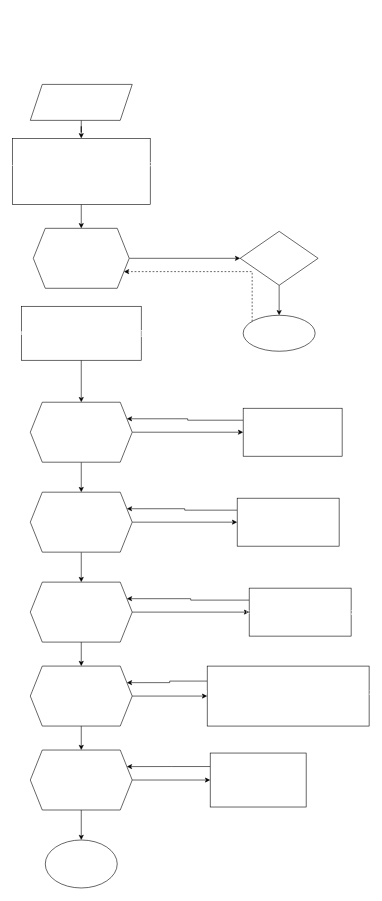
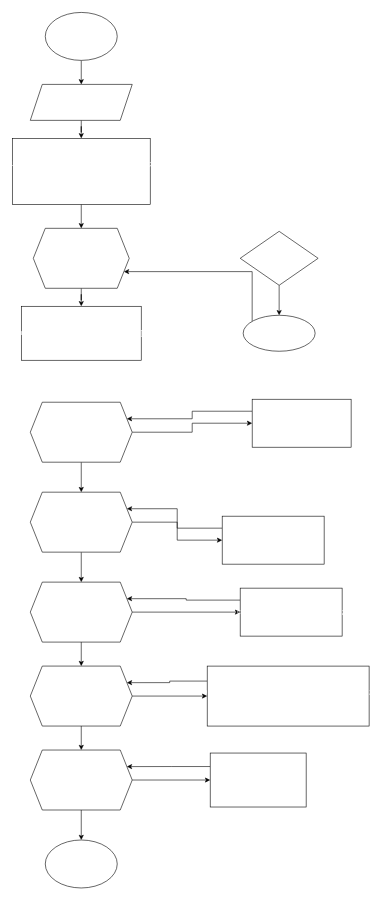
node "Початок": added
edge "Початок" -> "Введення: int [] aaray[] int size": added
edge "1;size;i++" -> "array[i] > max": removed
edge "max = array[i];" -> "1;size;i++": style dashed -> solid
edge "1;size;i++" -> "int[] count = new int[max + 1];": added
edge "int[] count = new int[max + 1];" -> "0;max;++i": removed
node "count[i] = 0;": moved (293, 432) -> (302, 423)
node "count[array[i]]++;": moved (288, 522) -> (273, 540)
node "count[i] += count[i - 1];": moved (300, 612) -> (291, 612)
